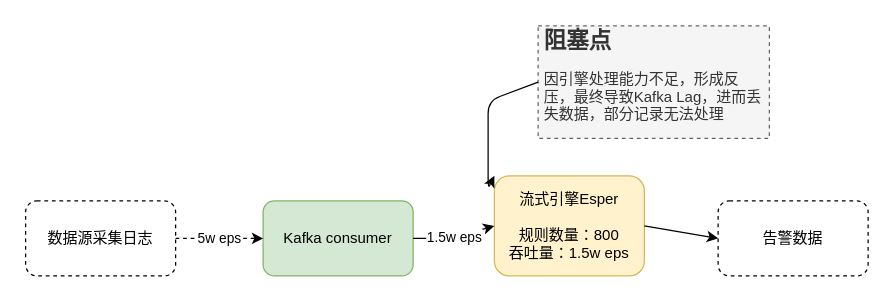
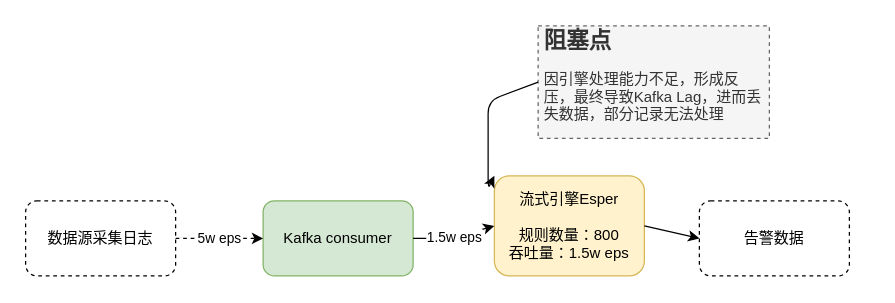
node "告警数据": moved (793, 238) -> (774, 238)
